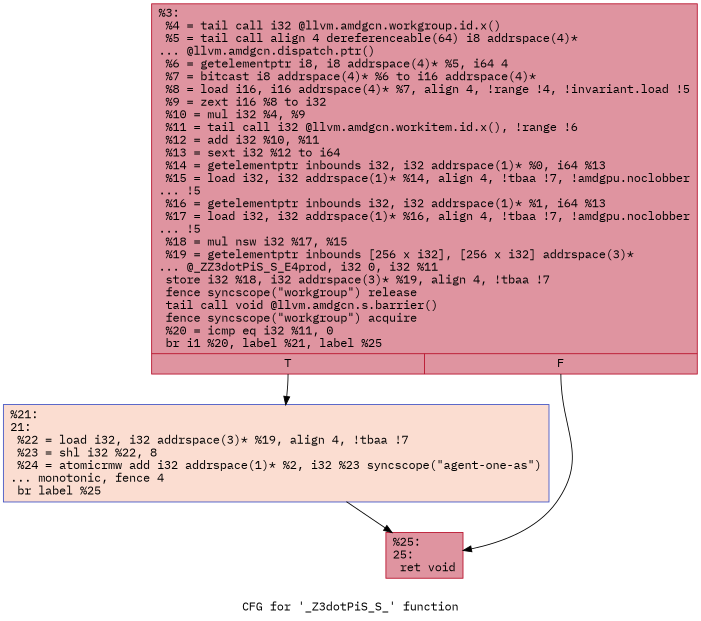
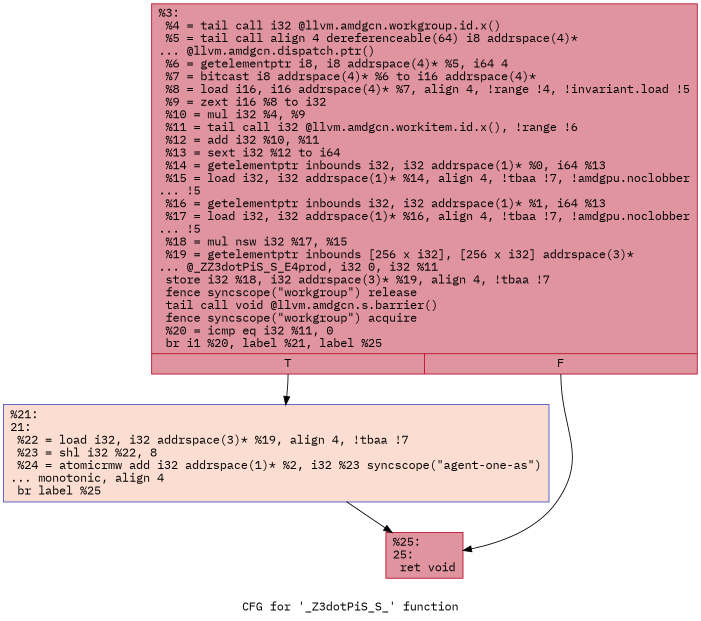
node "%21:": text "... monotonic, fence 4" -> "... monotonic, align 4"
